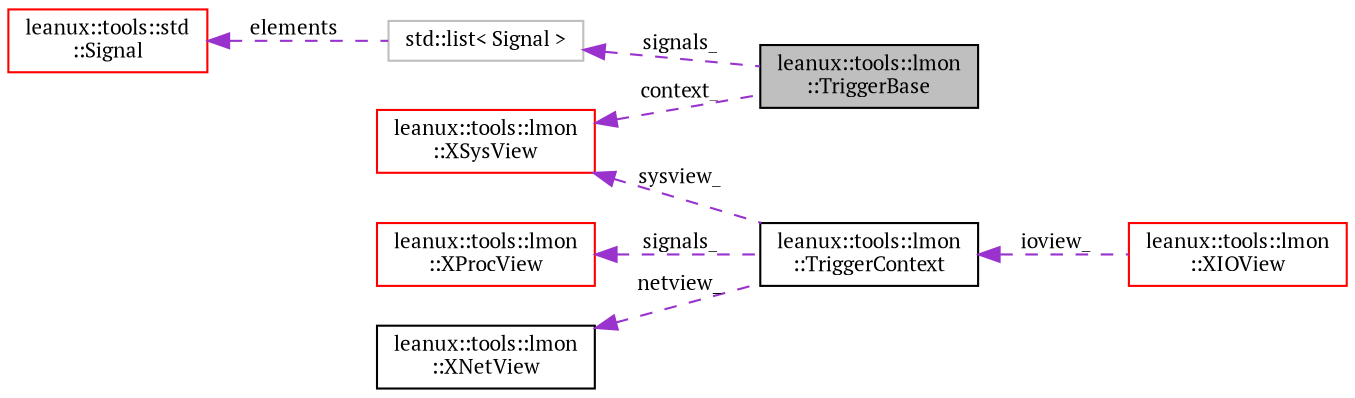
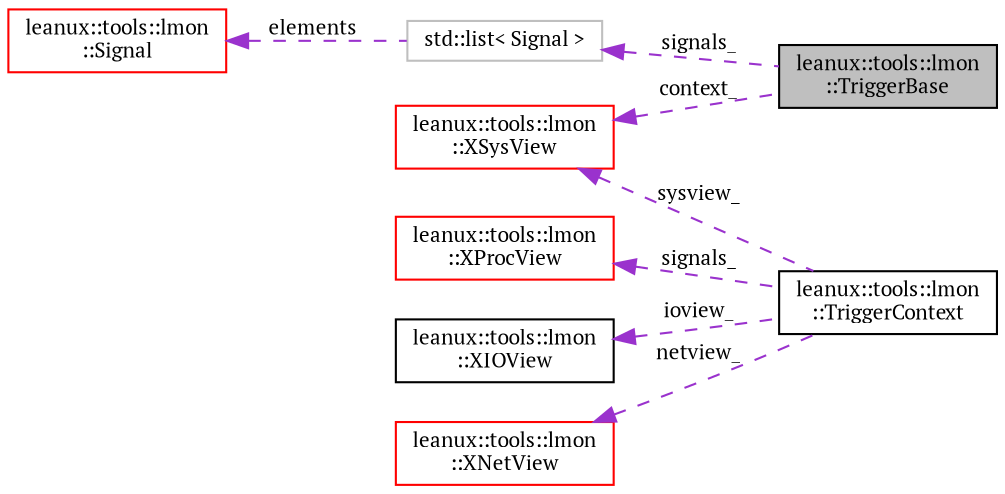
node "leanux::tools::std ::Signal": label "leanux::tools::std ::Signal" -> "leanux::tools::lmon ::Signal"
edge "leanux::tools::lmon ::XIOView" -> "leanux::tools::lmon ::TriggerContext": reversed
node "leanux::tools::lmon ::XIOView": color red -> black
node "leanux::tools::lmon ::XNetView": color black -> red
